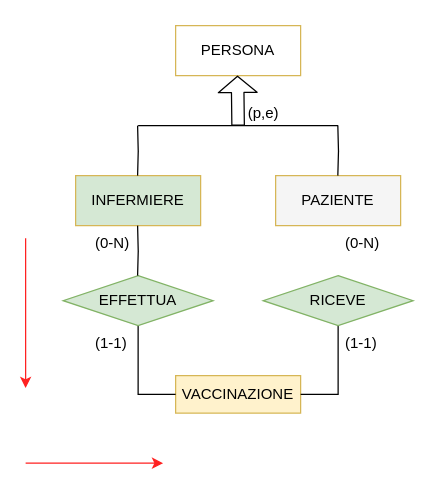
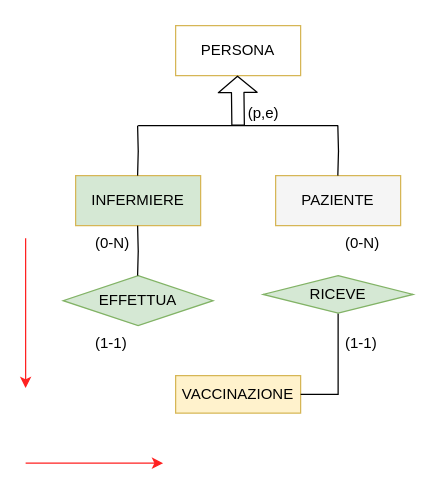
node "RICEVE": size 150x50 -> 150x38
edge "EFFETTUA" -- "VACCINAZIONE": removed
